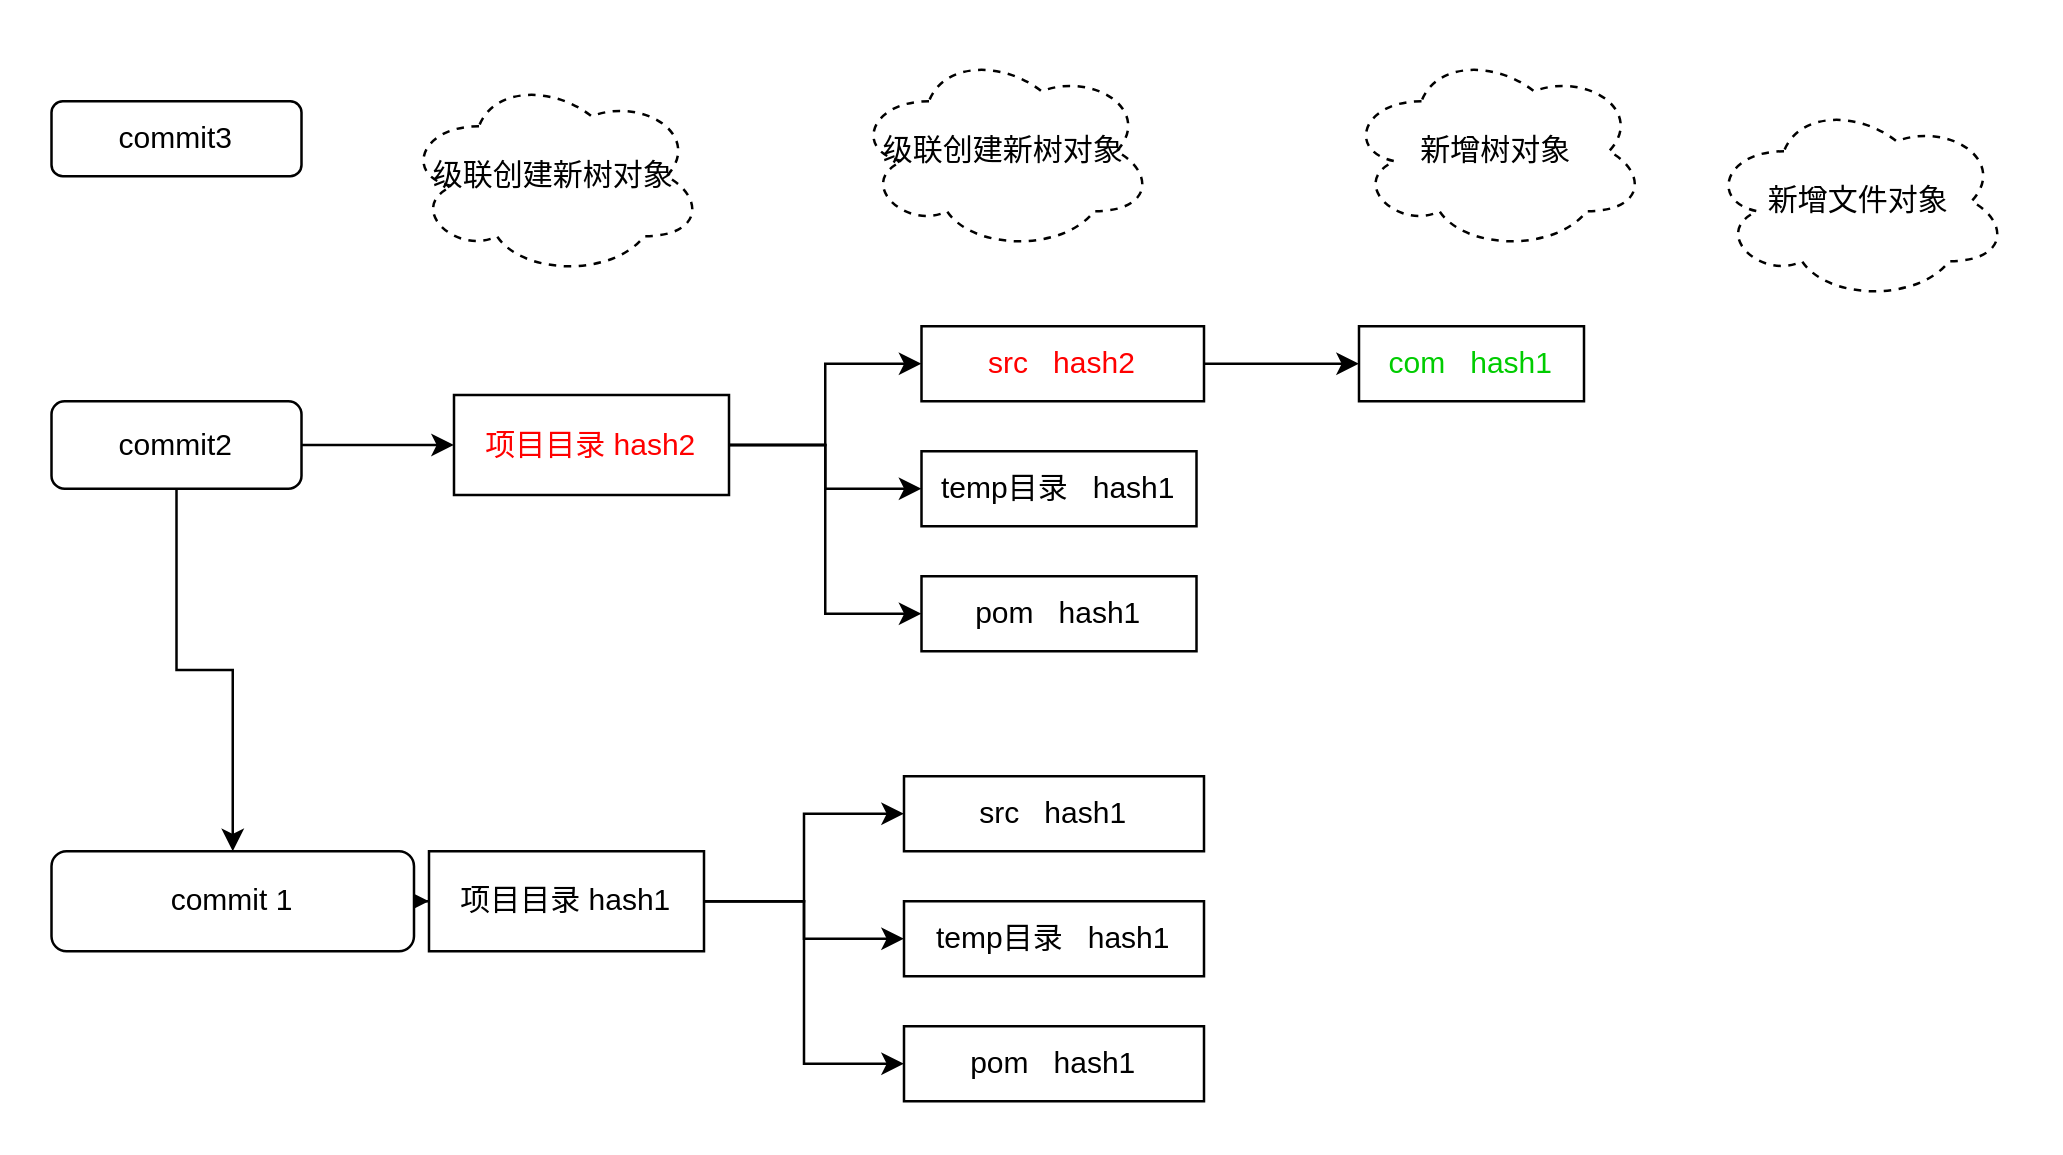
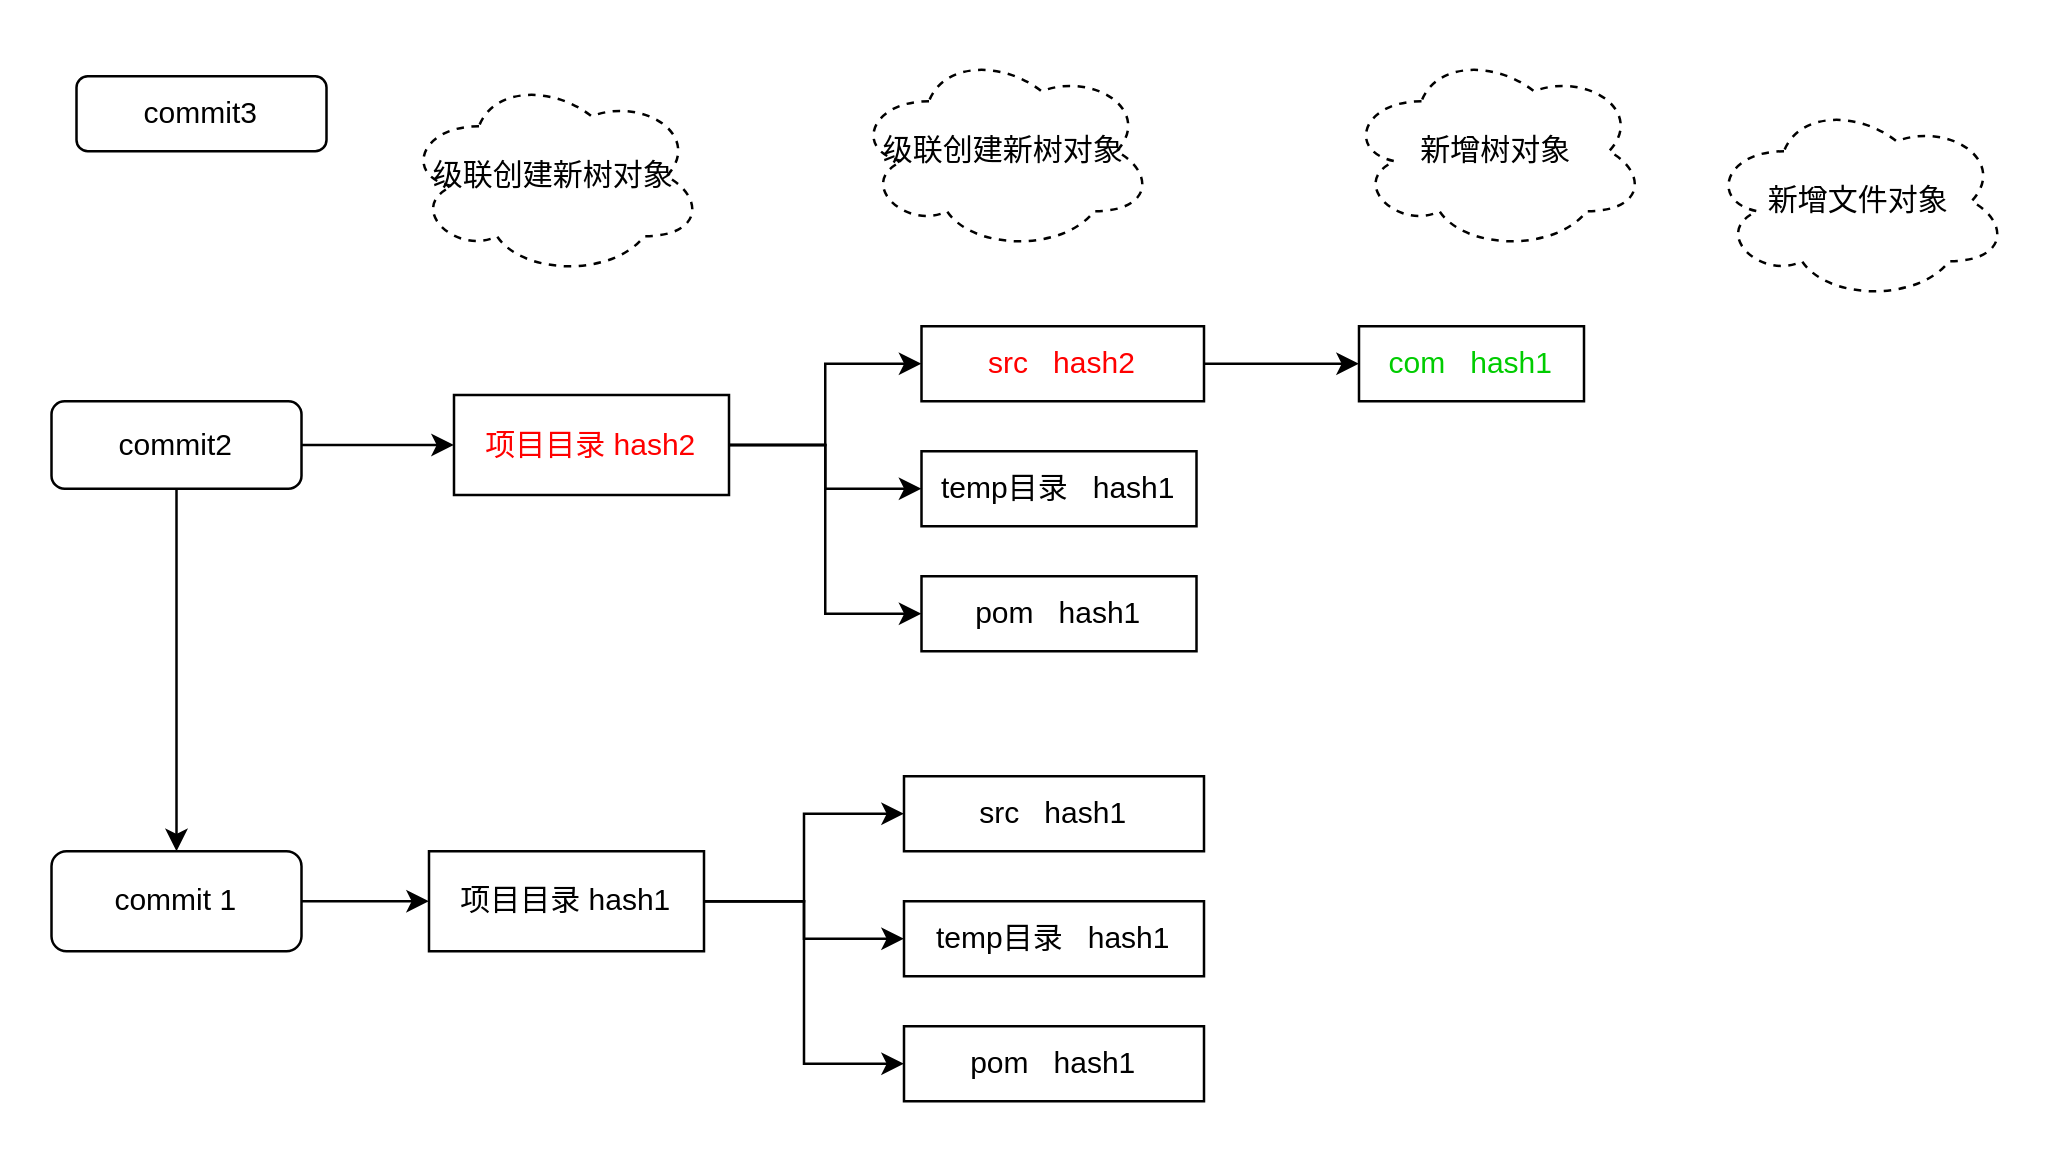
node "commit3": moved (176, 139) -> (201, 114)
node "commit 1": size 363x100 -> 250x100
